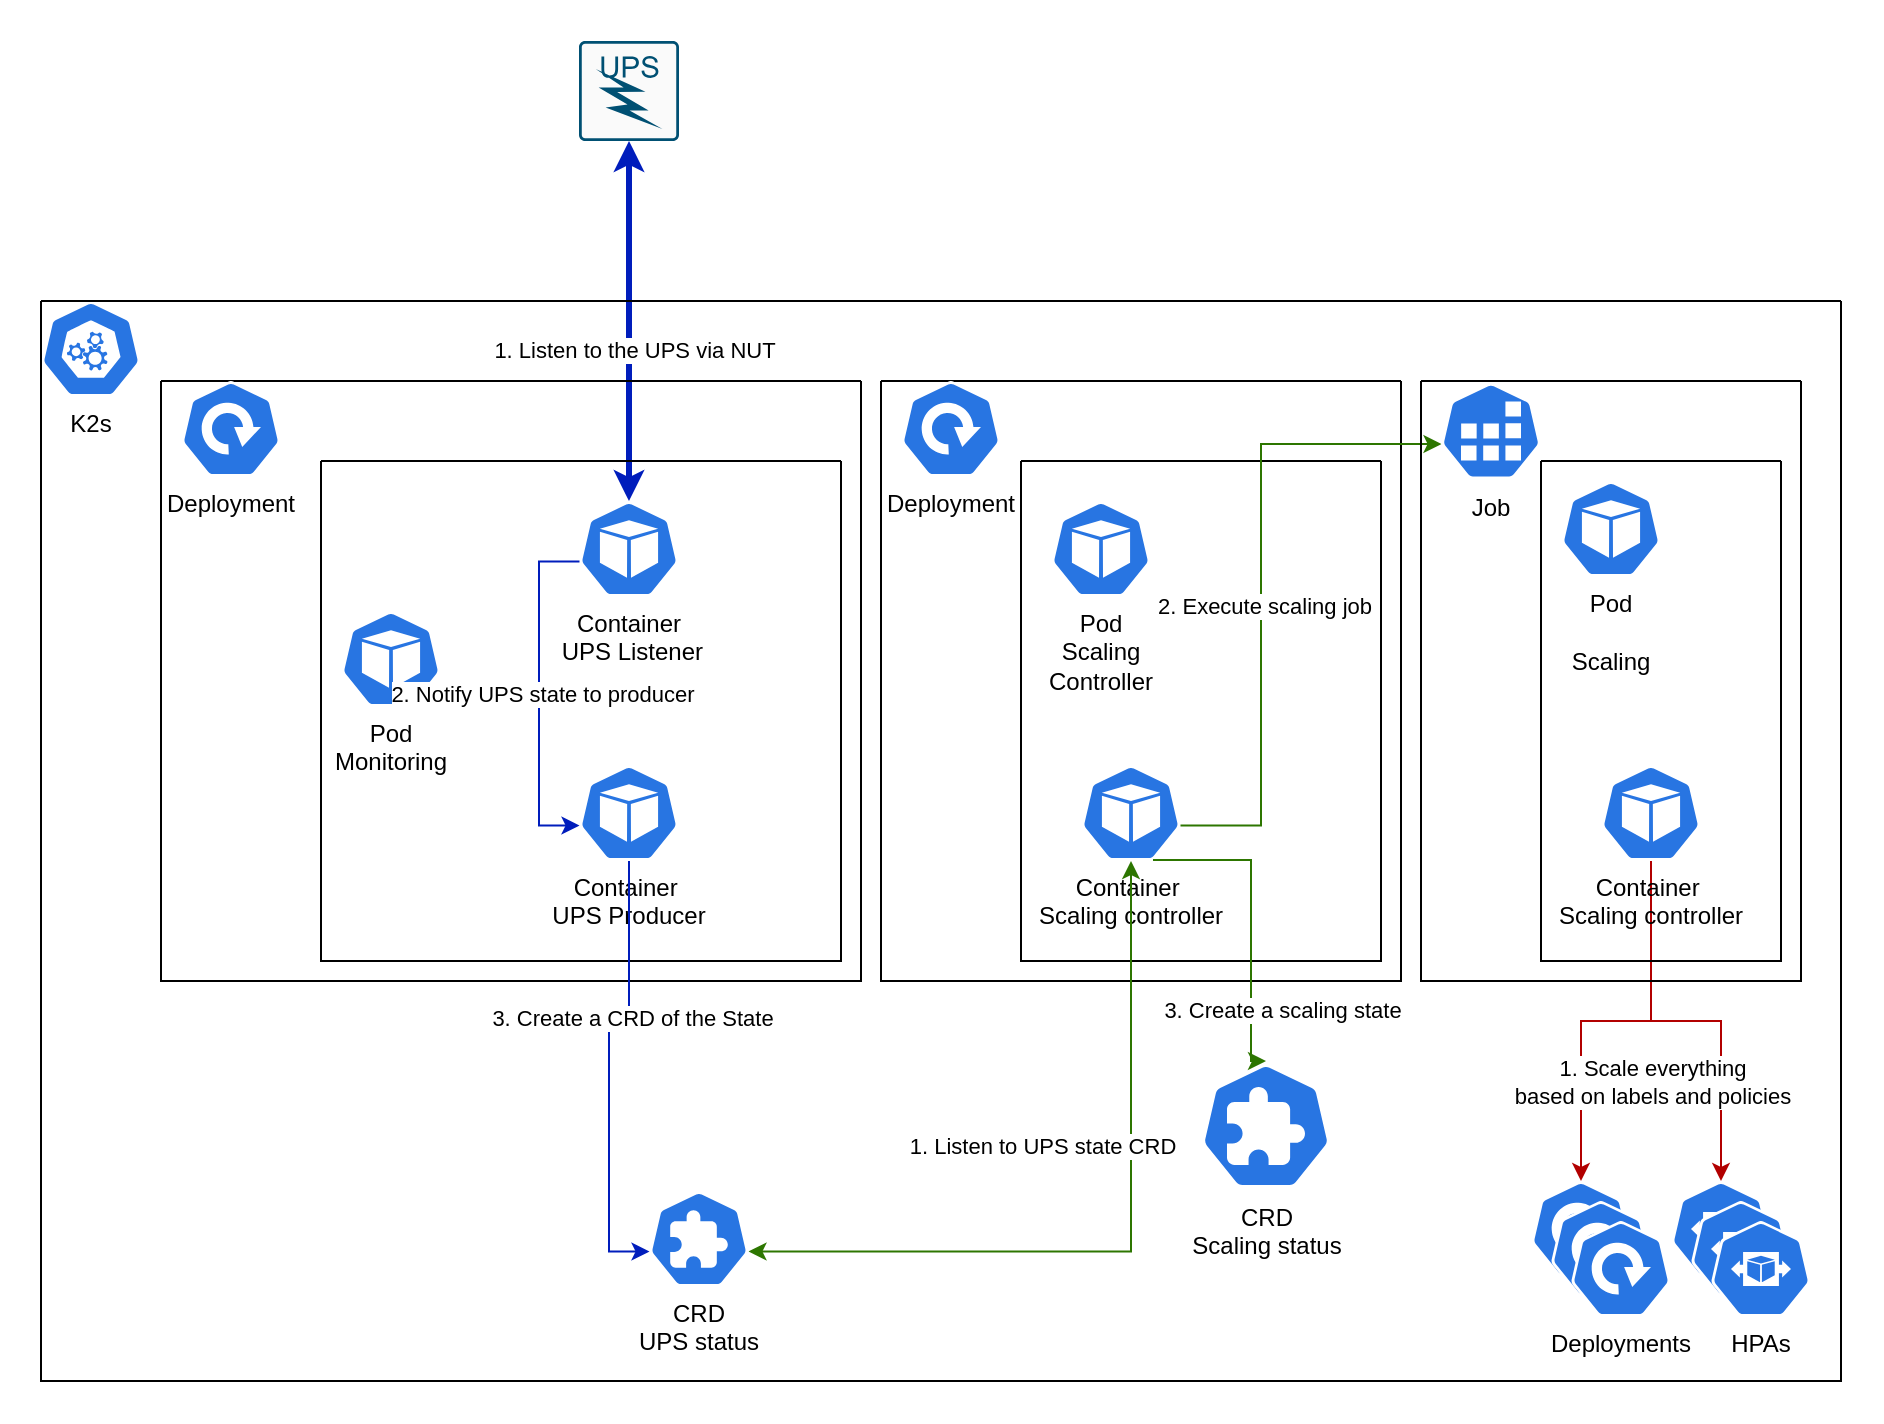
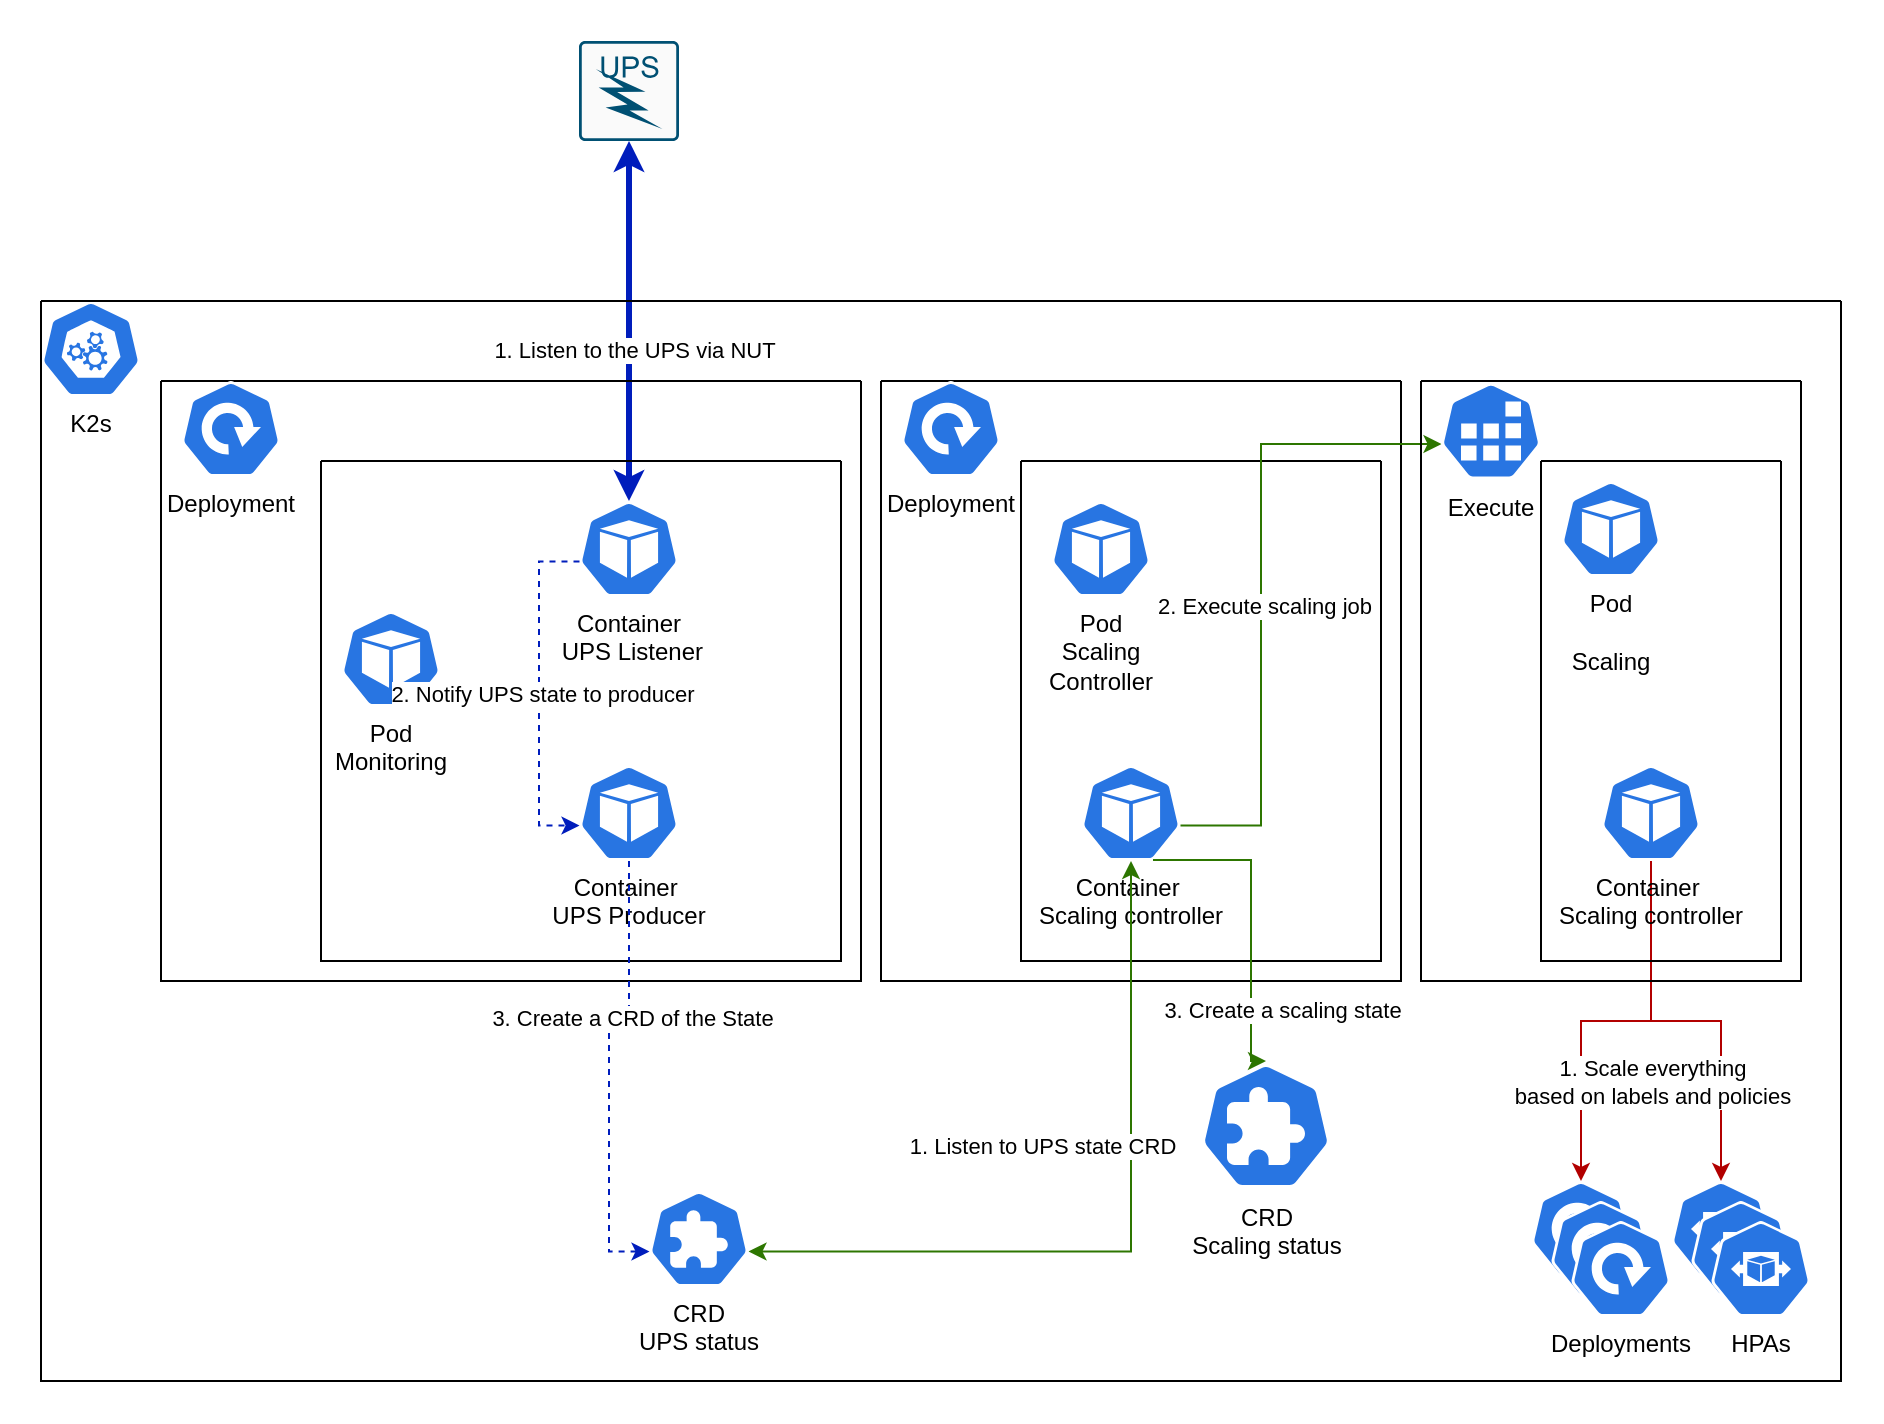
node "Job": label "Job" -> "Execute"
edge "Container UPS Listener" -> "Container UPS Producer": style solid -> dashed
edge "Container UPS Producer" -> "CRD UPS status": style solid -> dashed
